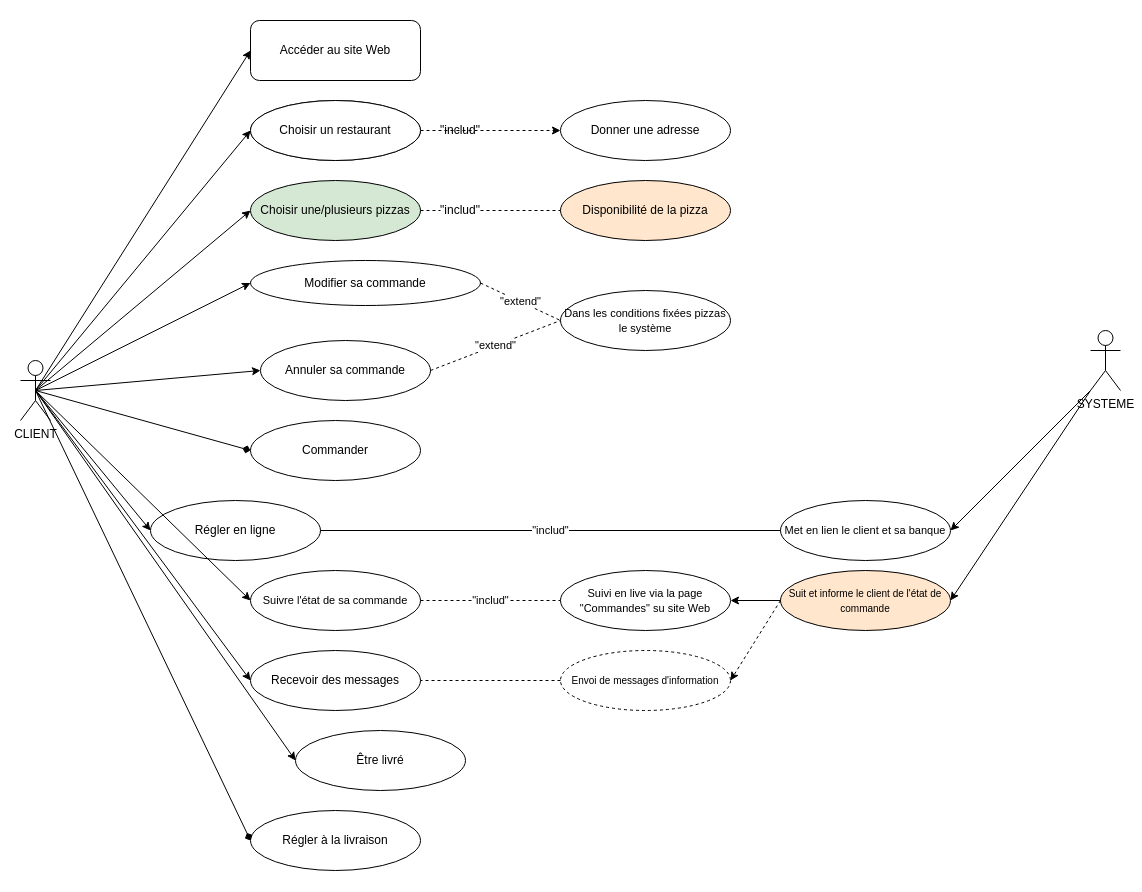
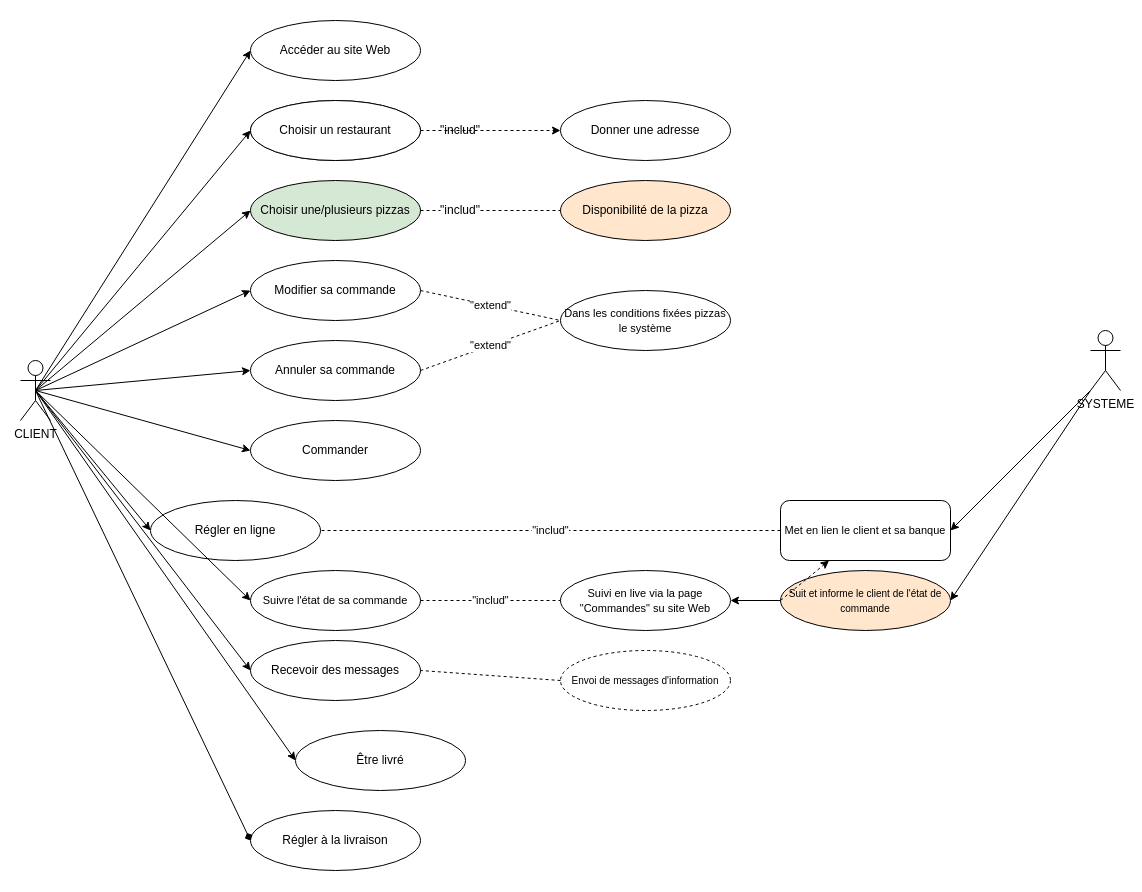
node "Accéder au site Web": shape rounded rectangle -> ellipse
node "Modifier sa commande": size 230x45 -> 170x60
node "Annuler sa commande": moved (346, 371) -> (336, 371)
edge "CLIENT" -> "Commander": arrowhead diamond -> classic
edge "Régler en ligne" -- "Met en lien le client et sa banque": style solid -> dashed
node "Met en lien le client et sa banque": shape ellipse -> rounded rectangle
edge "Suit et informe le client de l'état de commande" -> "Envoi de messages d'information": now "Suit et informe le client de l'état de commande" -> "Met en lien le client et sa banque"
node "Recevoir des messages": moved (336, 681) -> (336, 671)
